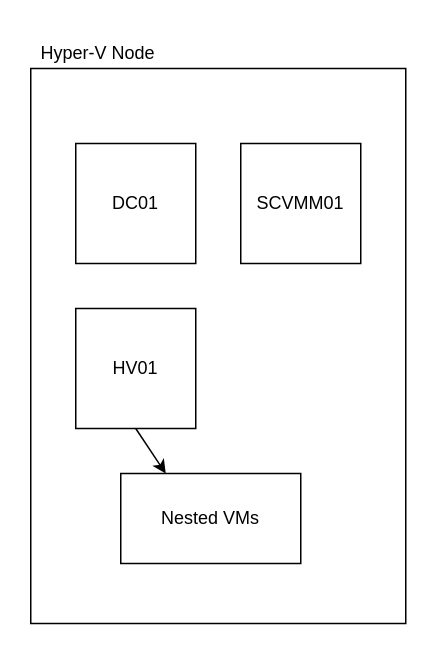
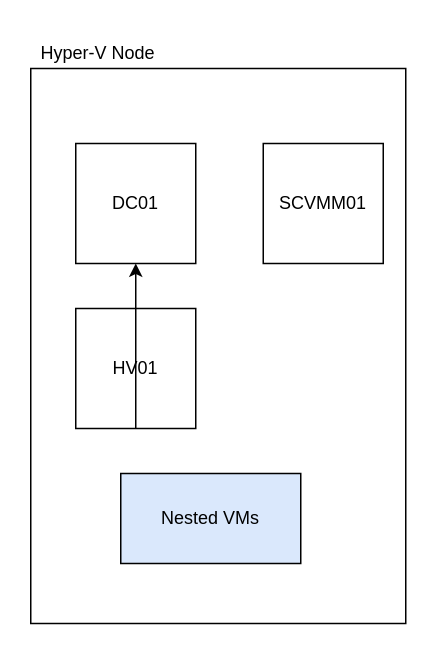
node "SCVMM01": moved (301, 203) -> (323, 203)
edge "HV01" -> "Nested VMs": now "HV01" -> "DC01"
node "Nested VMs": fillcolor #ffffff -> #dae8fc
